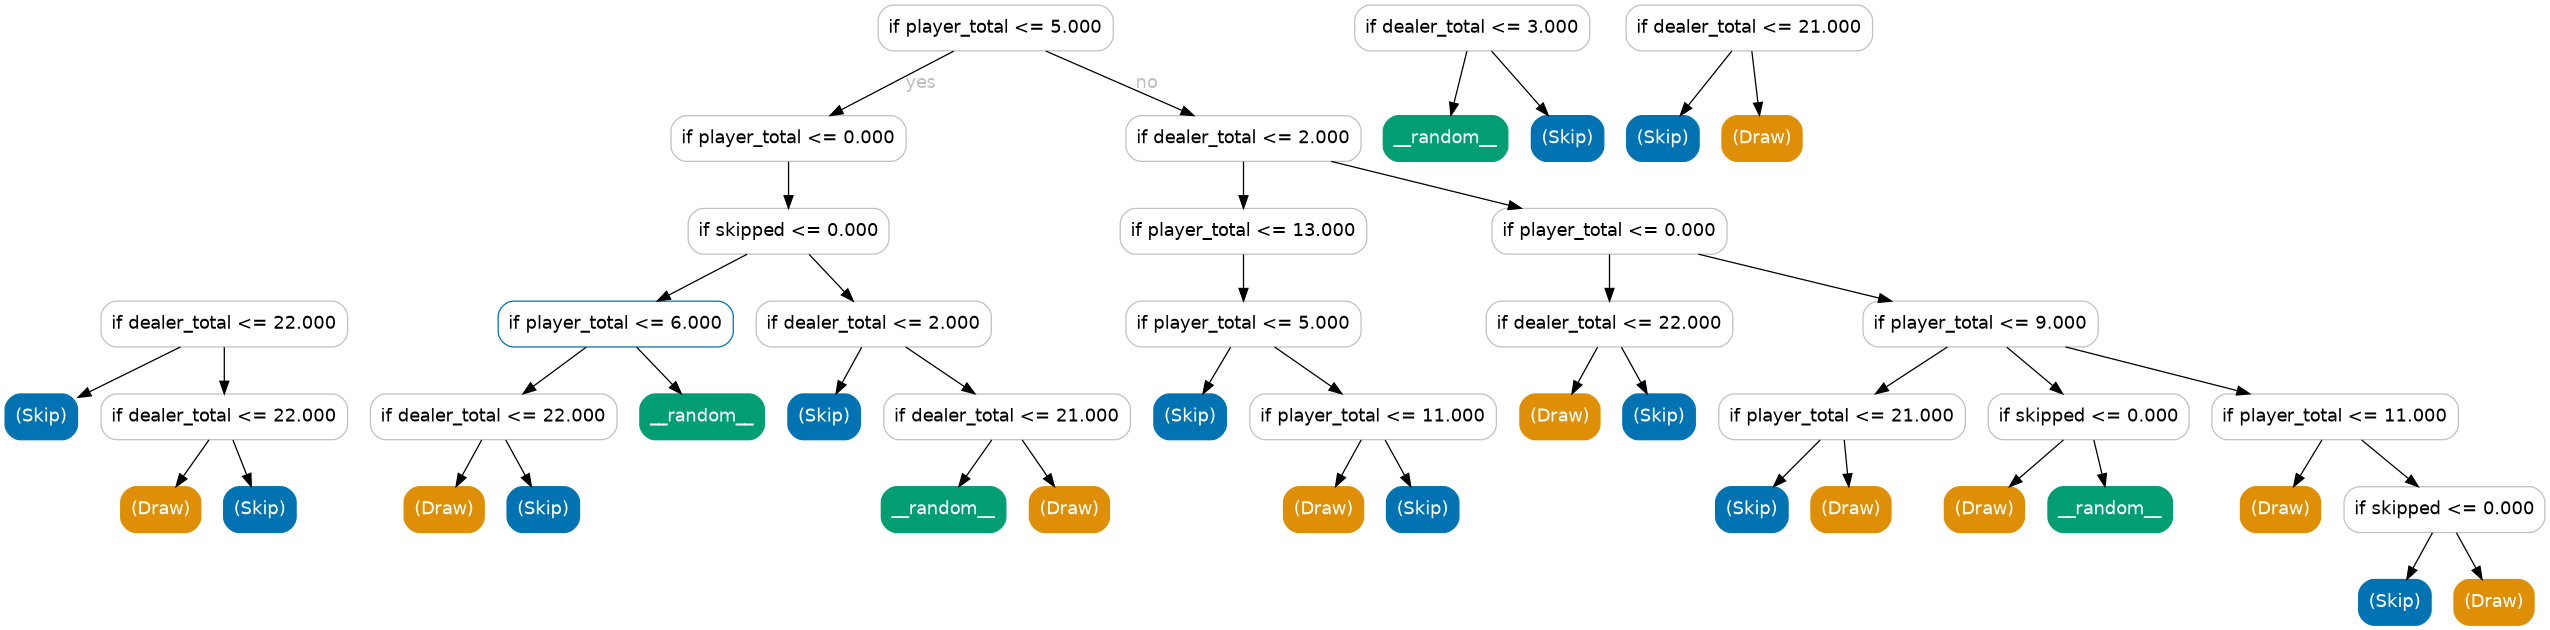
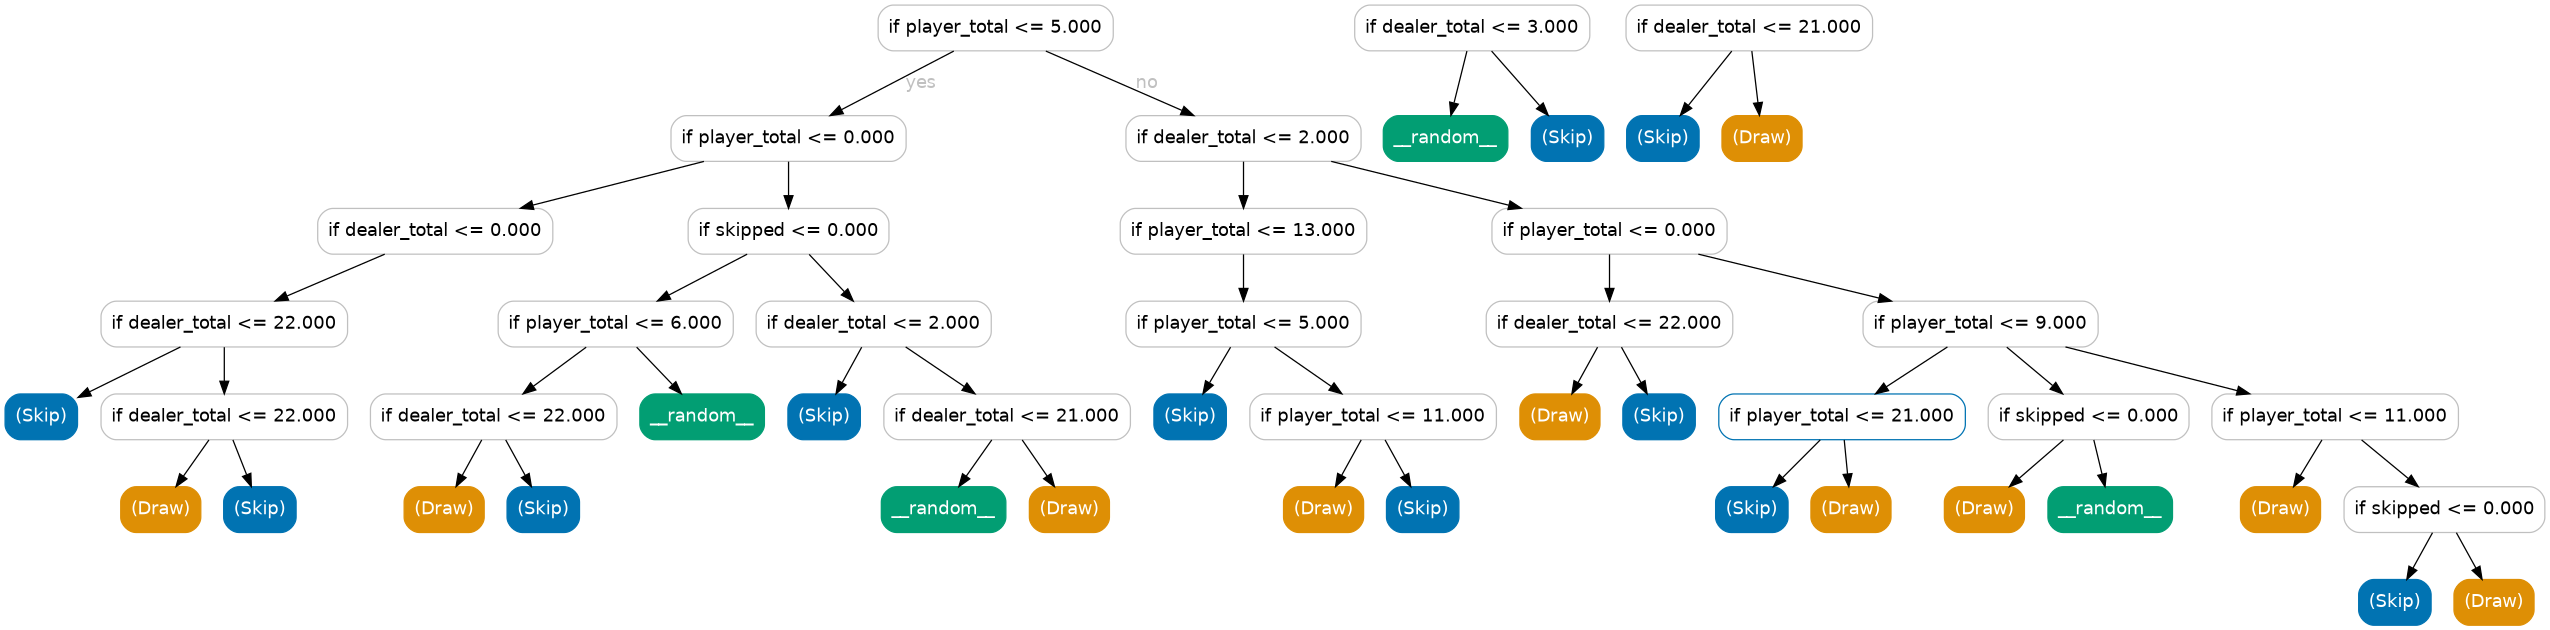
node "if dealer_total <= 0.000": added
node "if player_total <= 6.000": color #0173b2 -> gray
node "if player_total <= 21.000": color gray -> #0173b2
